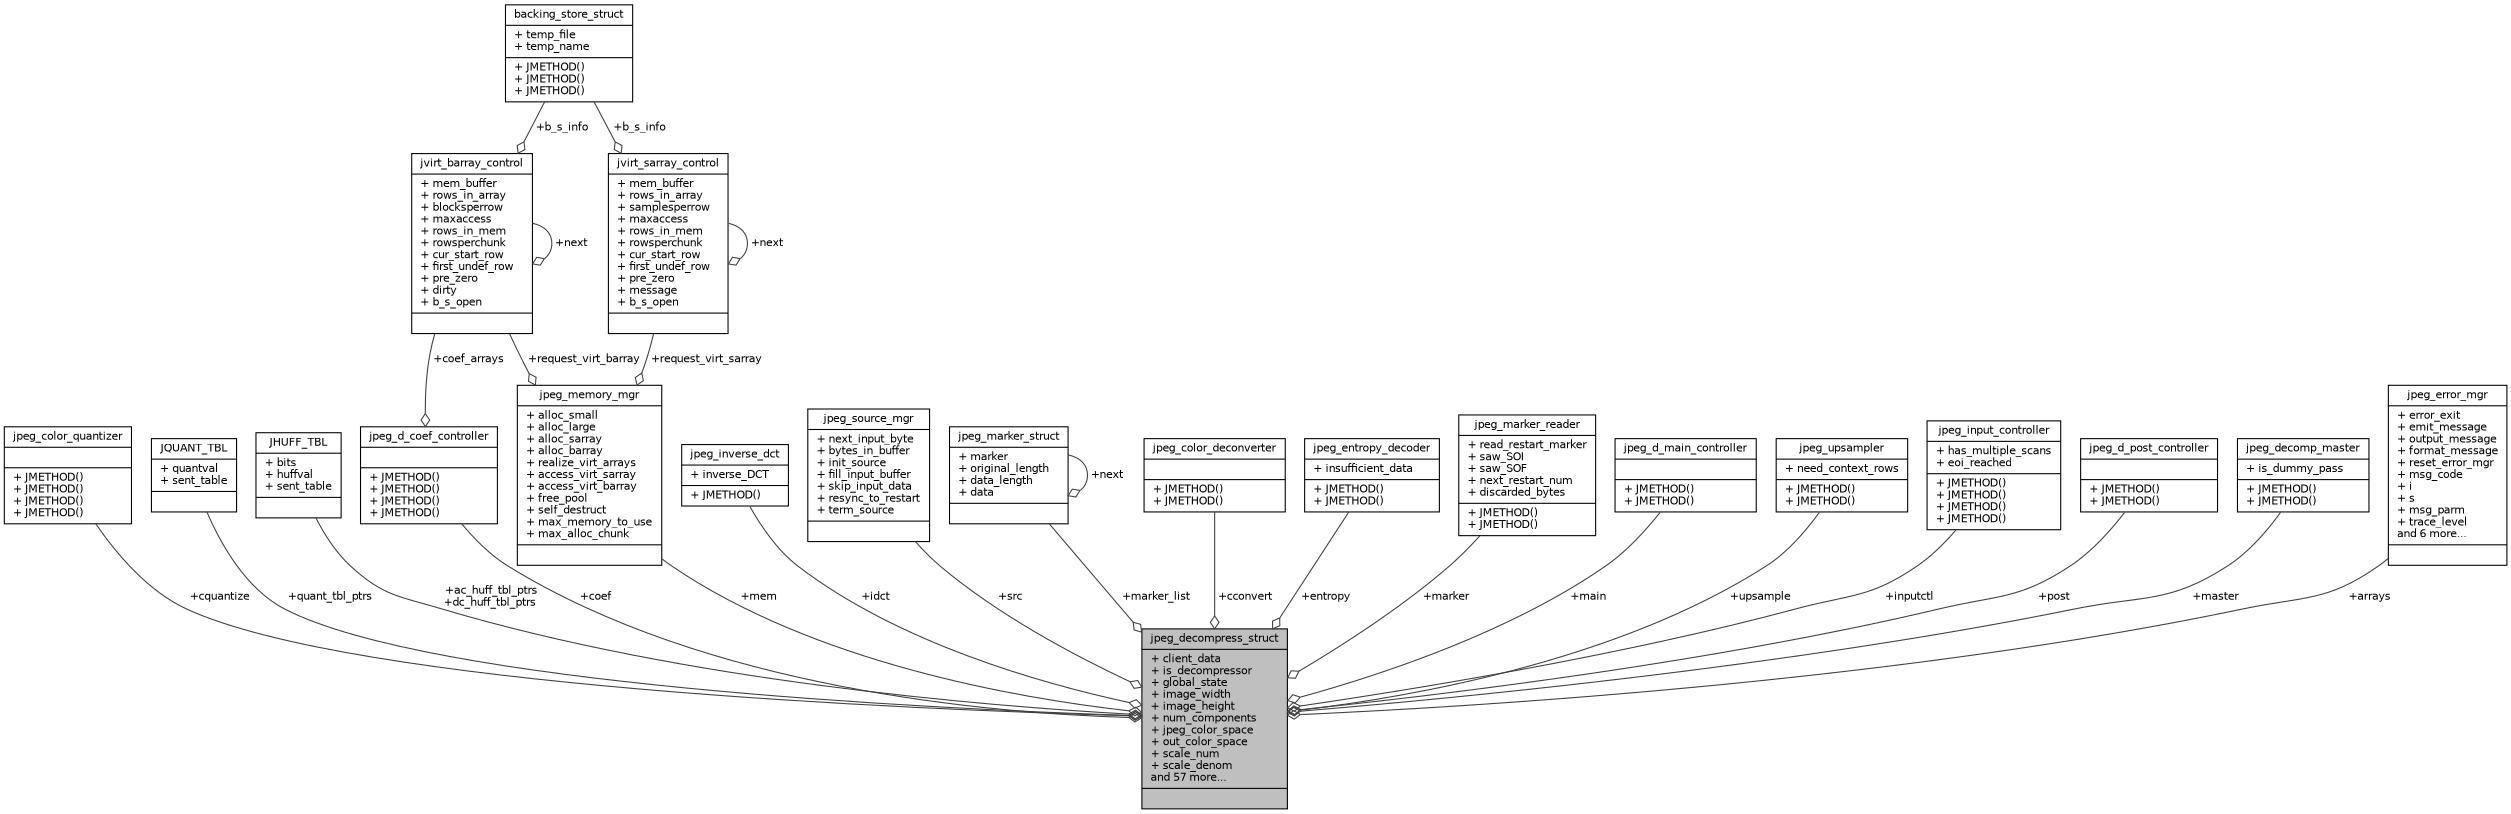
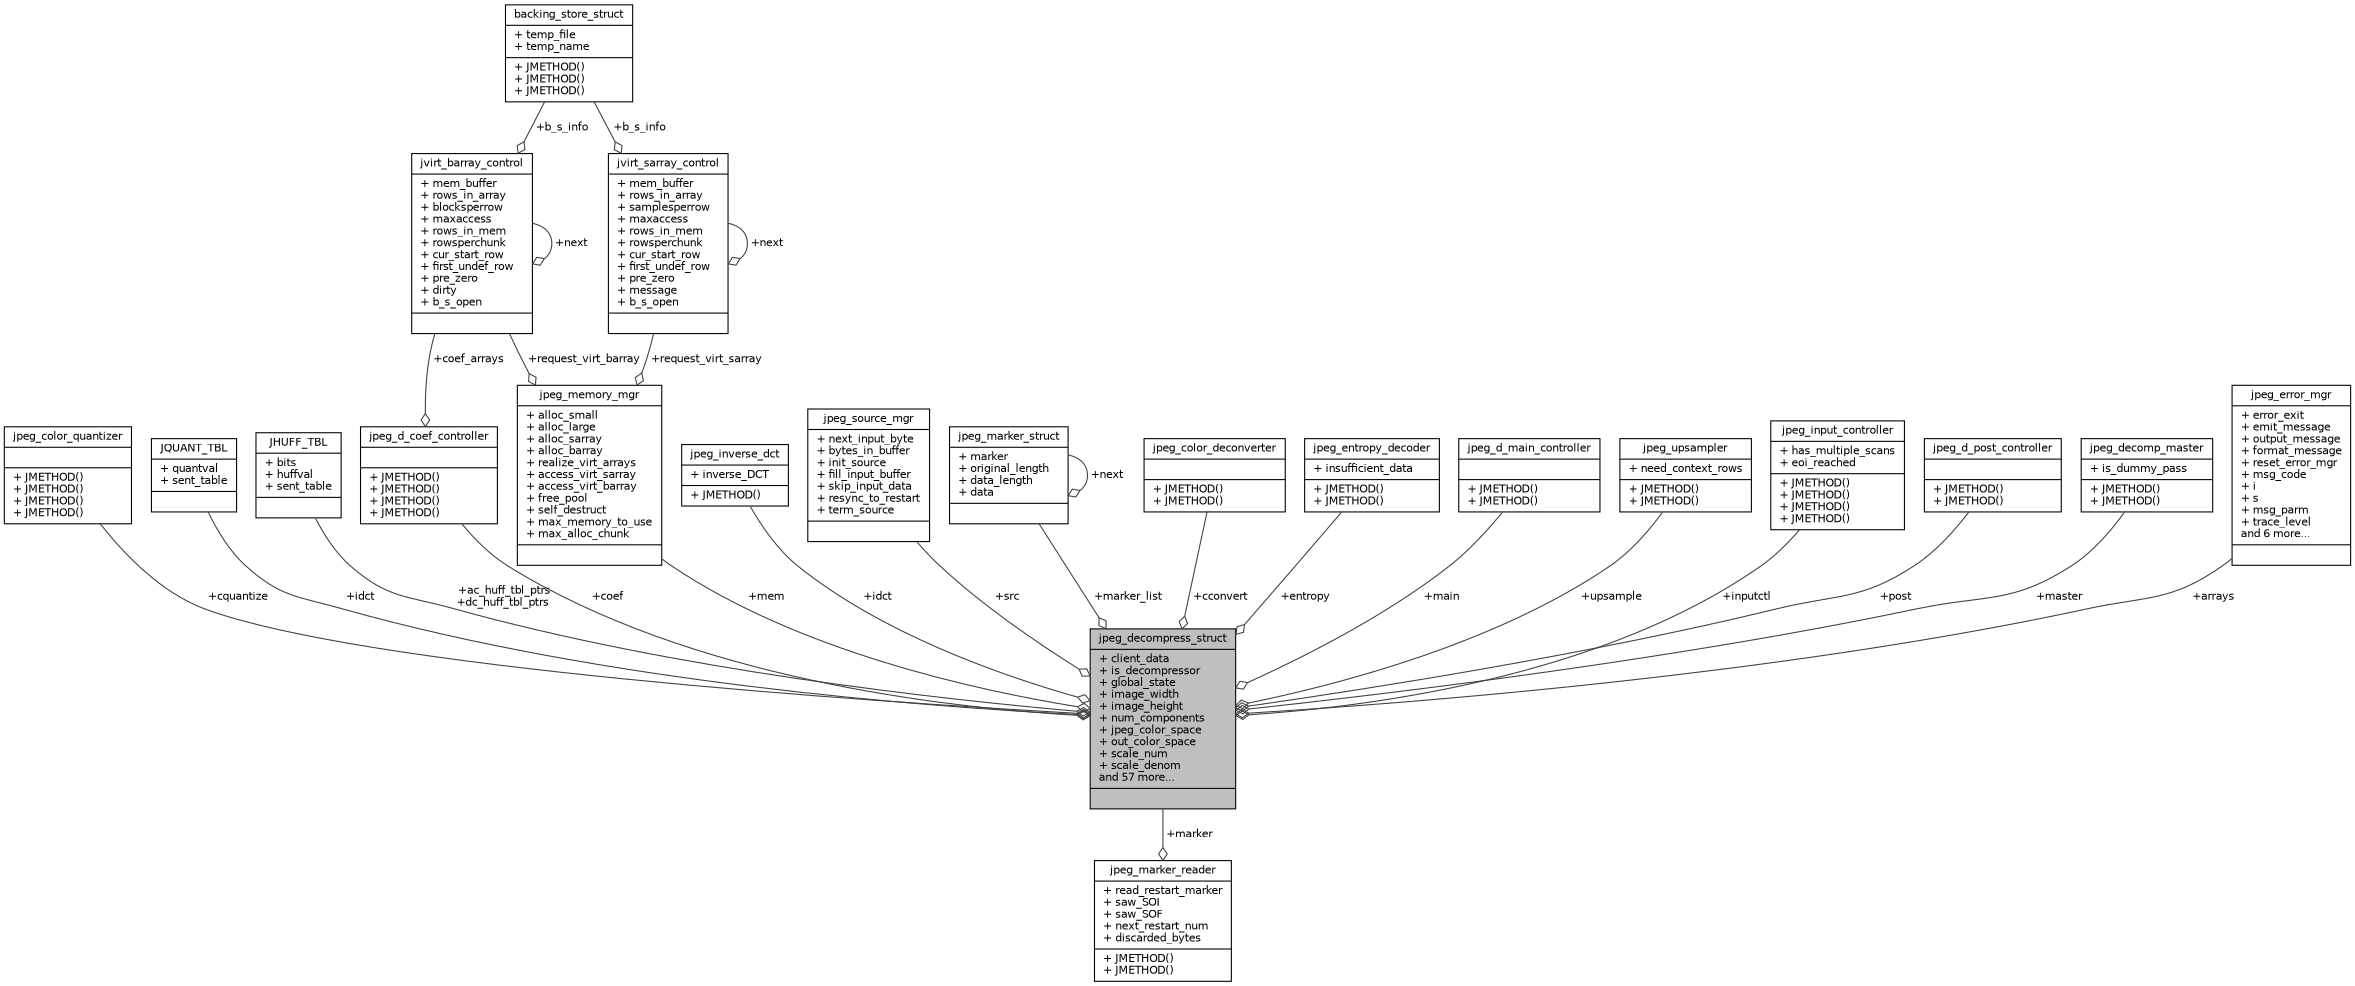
edge "JQUANT_TBL" -> "jpeg_decompress_struct": label " +quant_tbl_ptrs" -> " +idct"
edge "jpeg_marker_reader" -> "jpeg_decompress_struct": reversed
